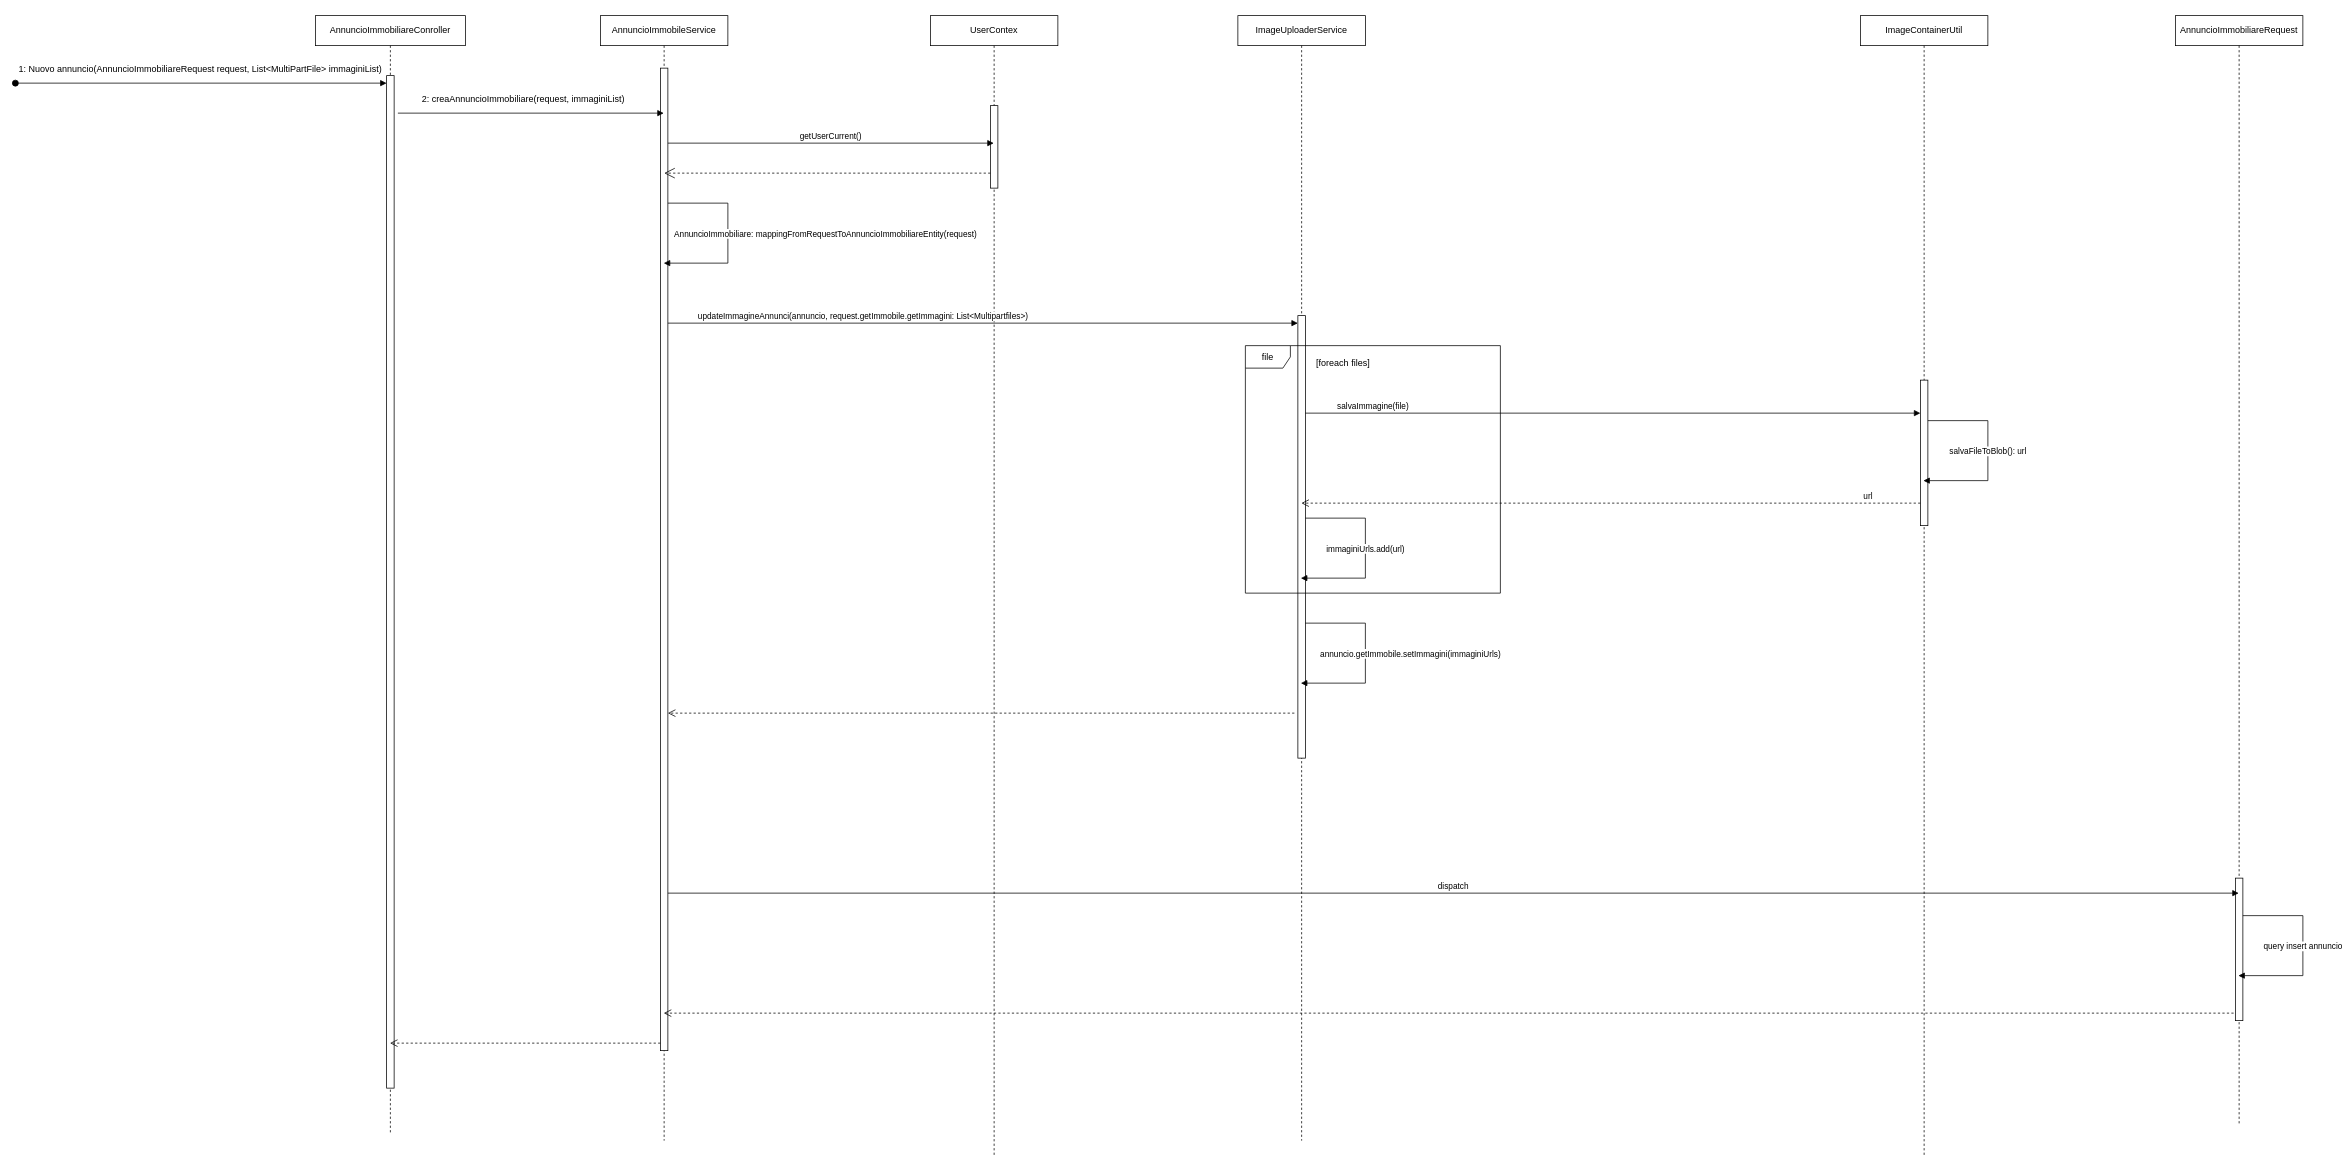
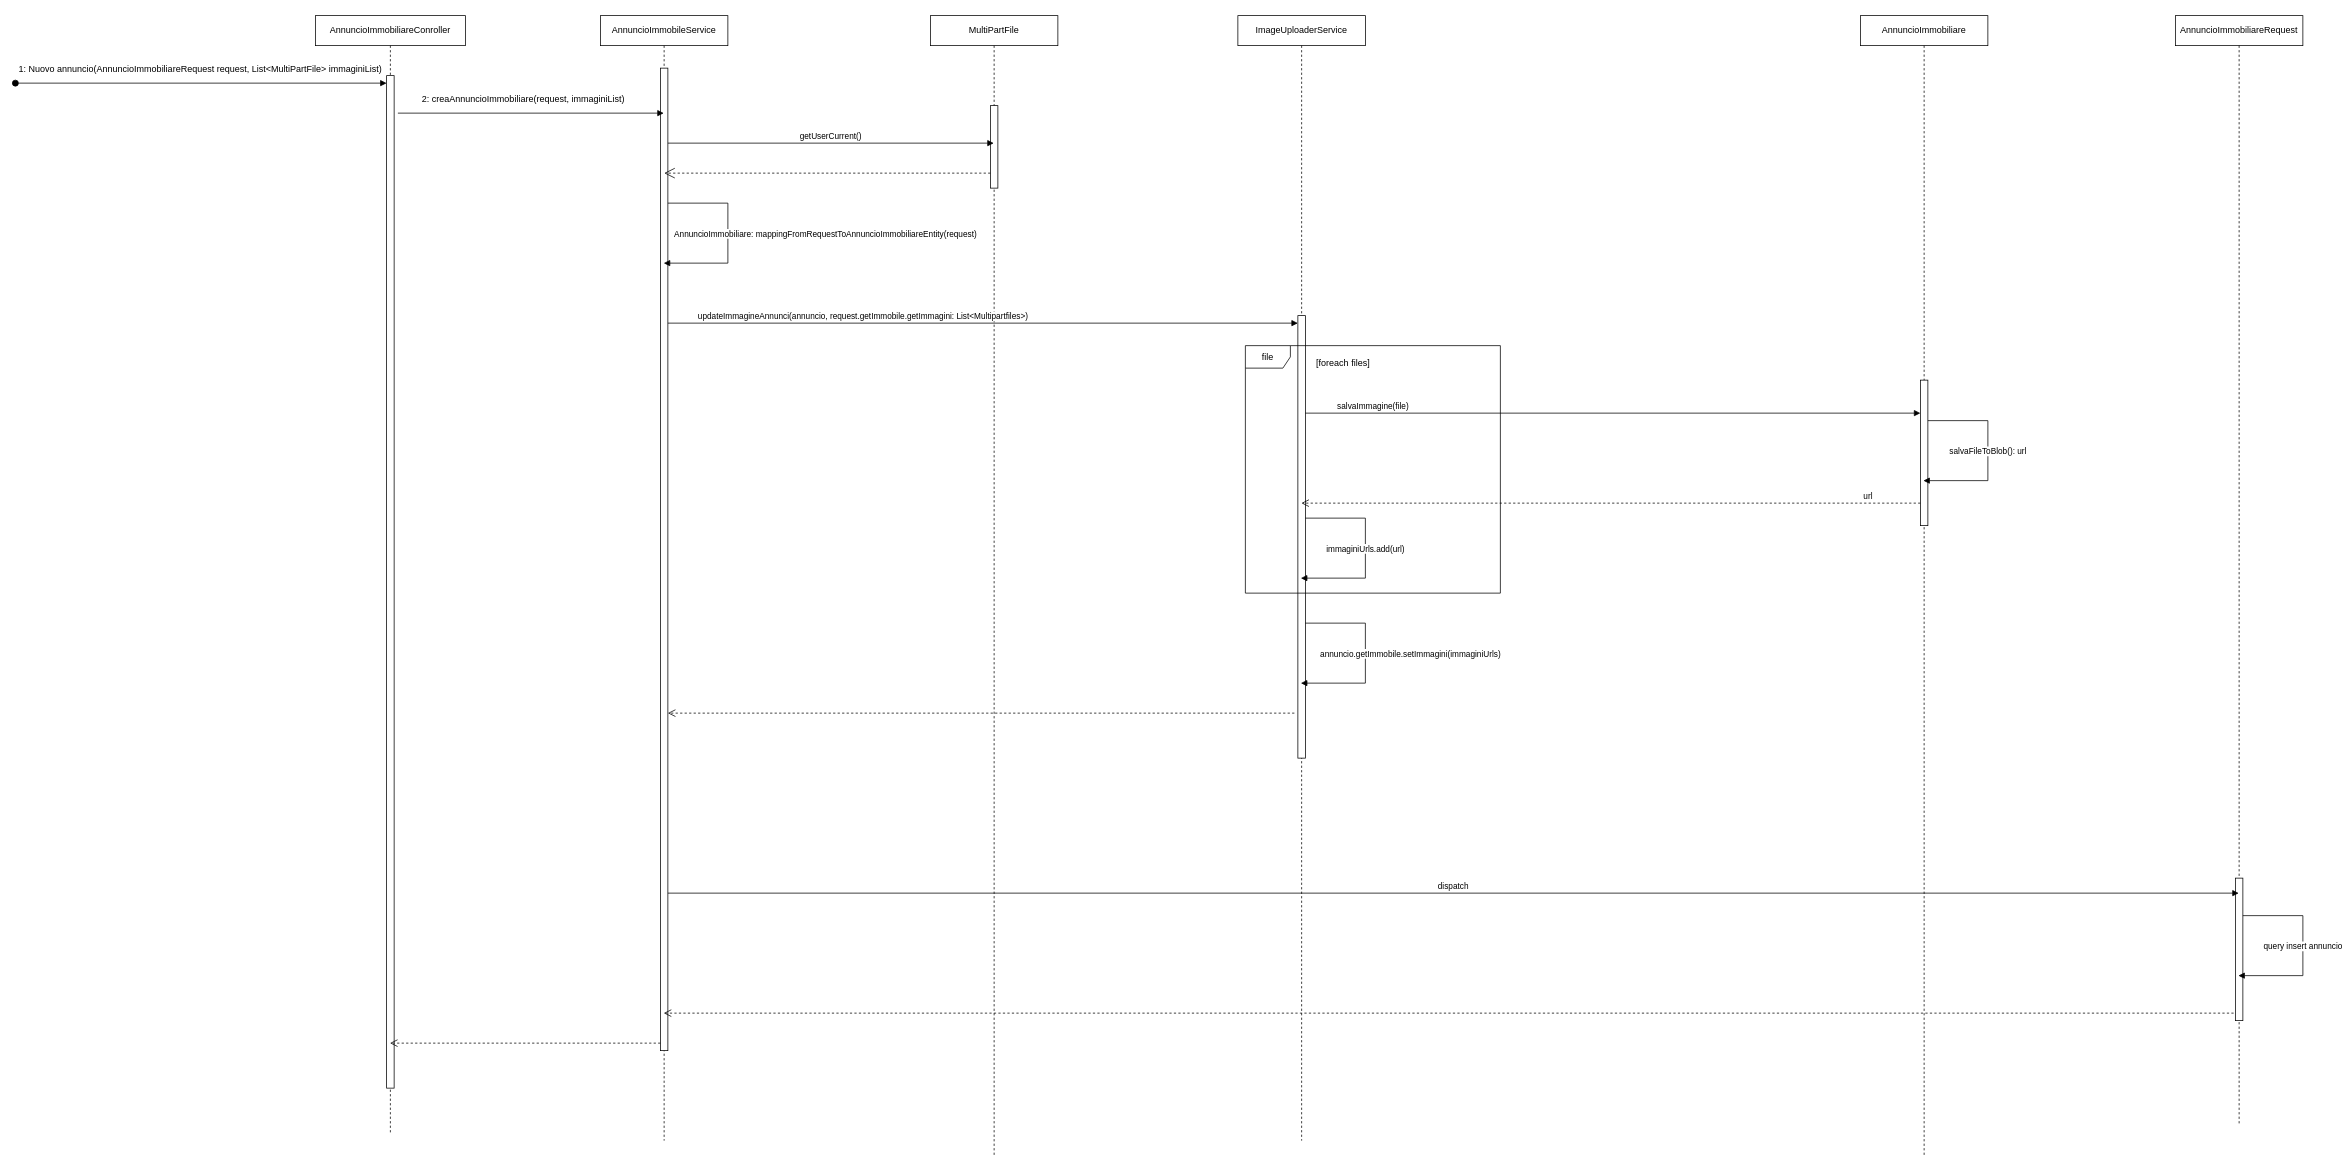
node "UserContex": label "UserContex" -> "MultiPartFile"
node "ImageContainerUtil": label "ImageContainerUtil" -> "AnnuncioImmobiliare"
